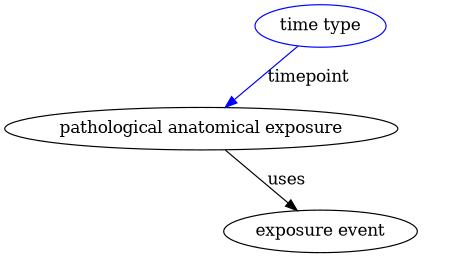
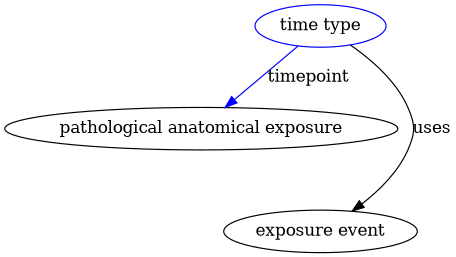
edge "pathological anatomical exposure" -> "exposure event": now "time type" -> "exposure event"
